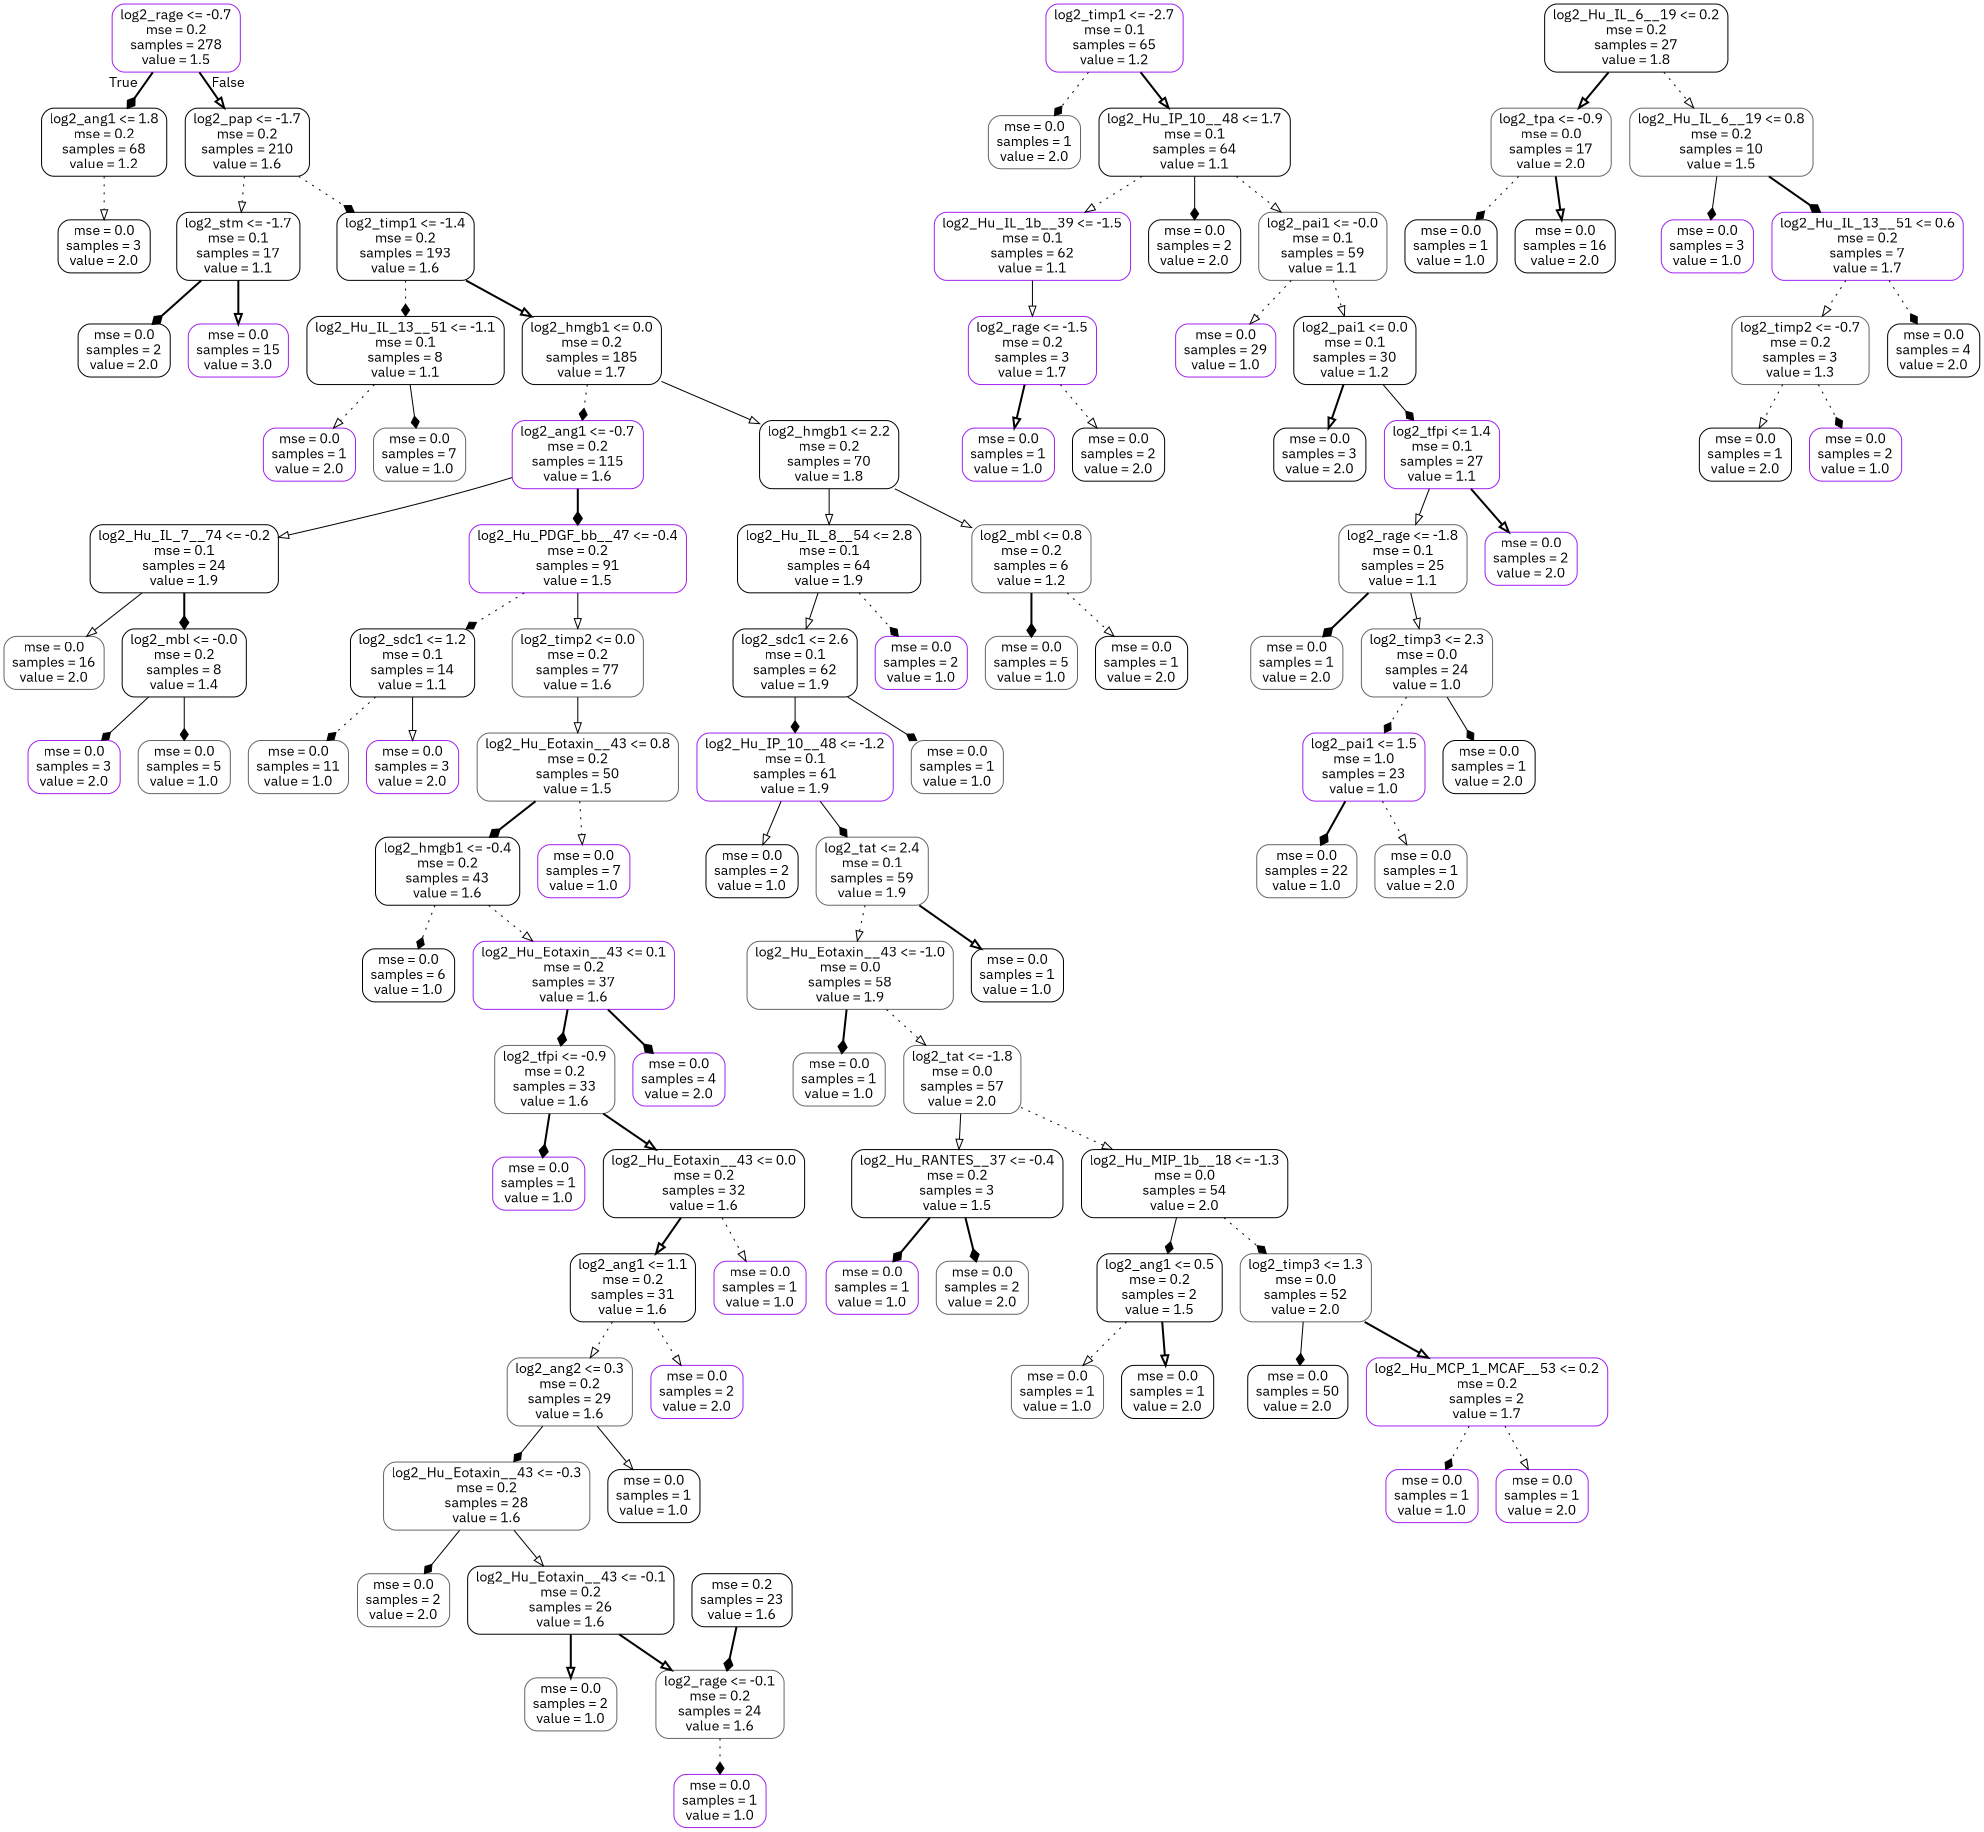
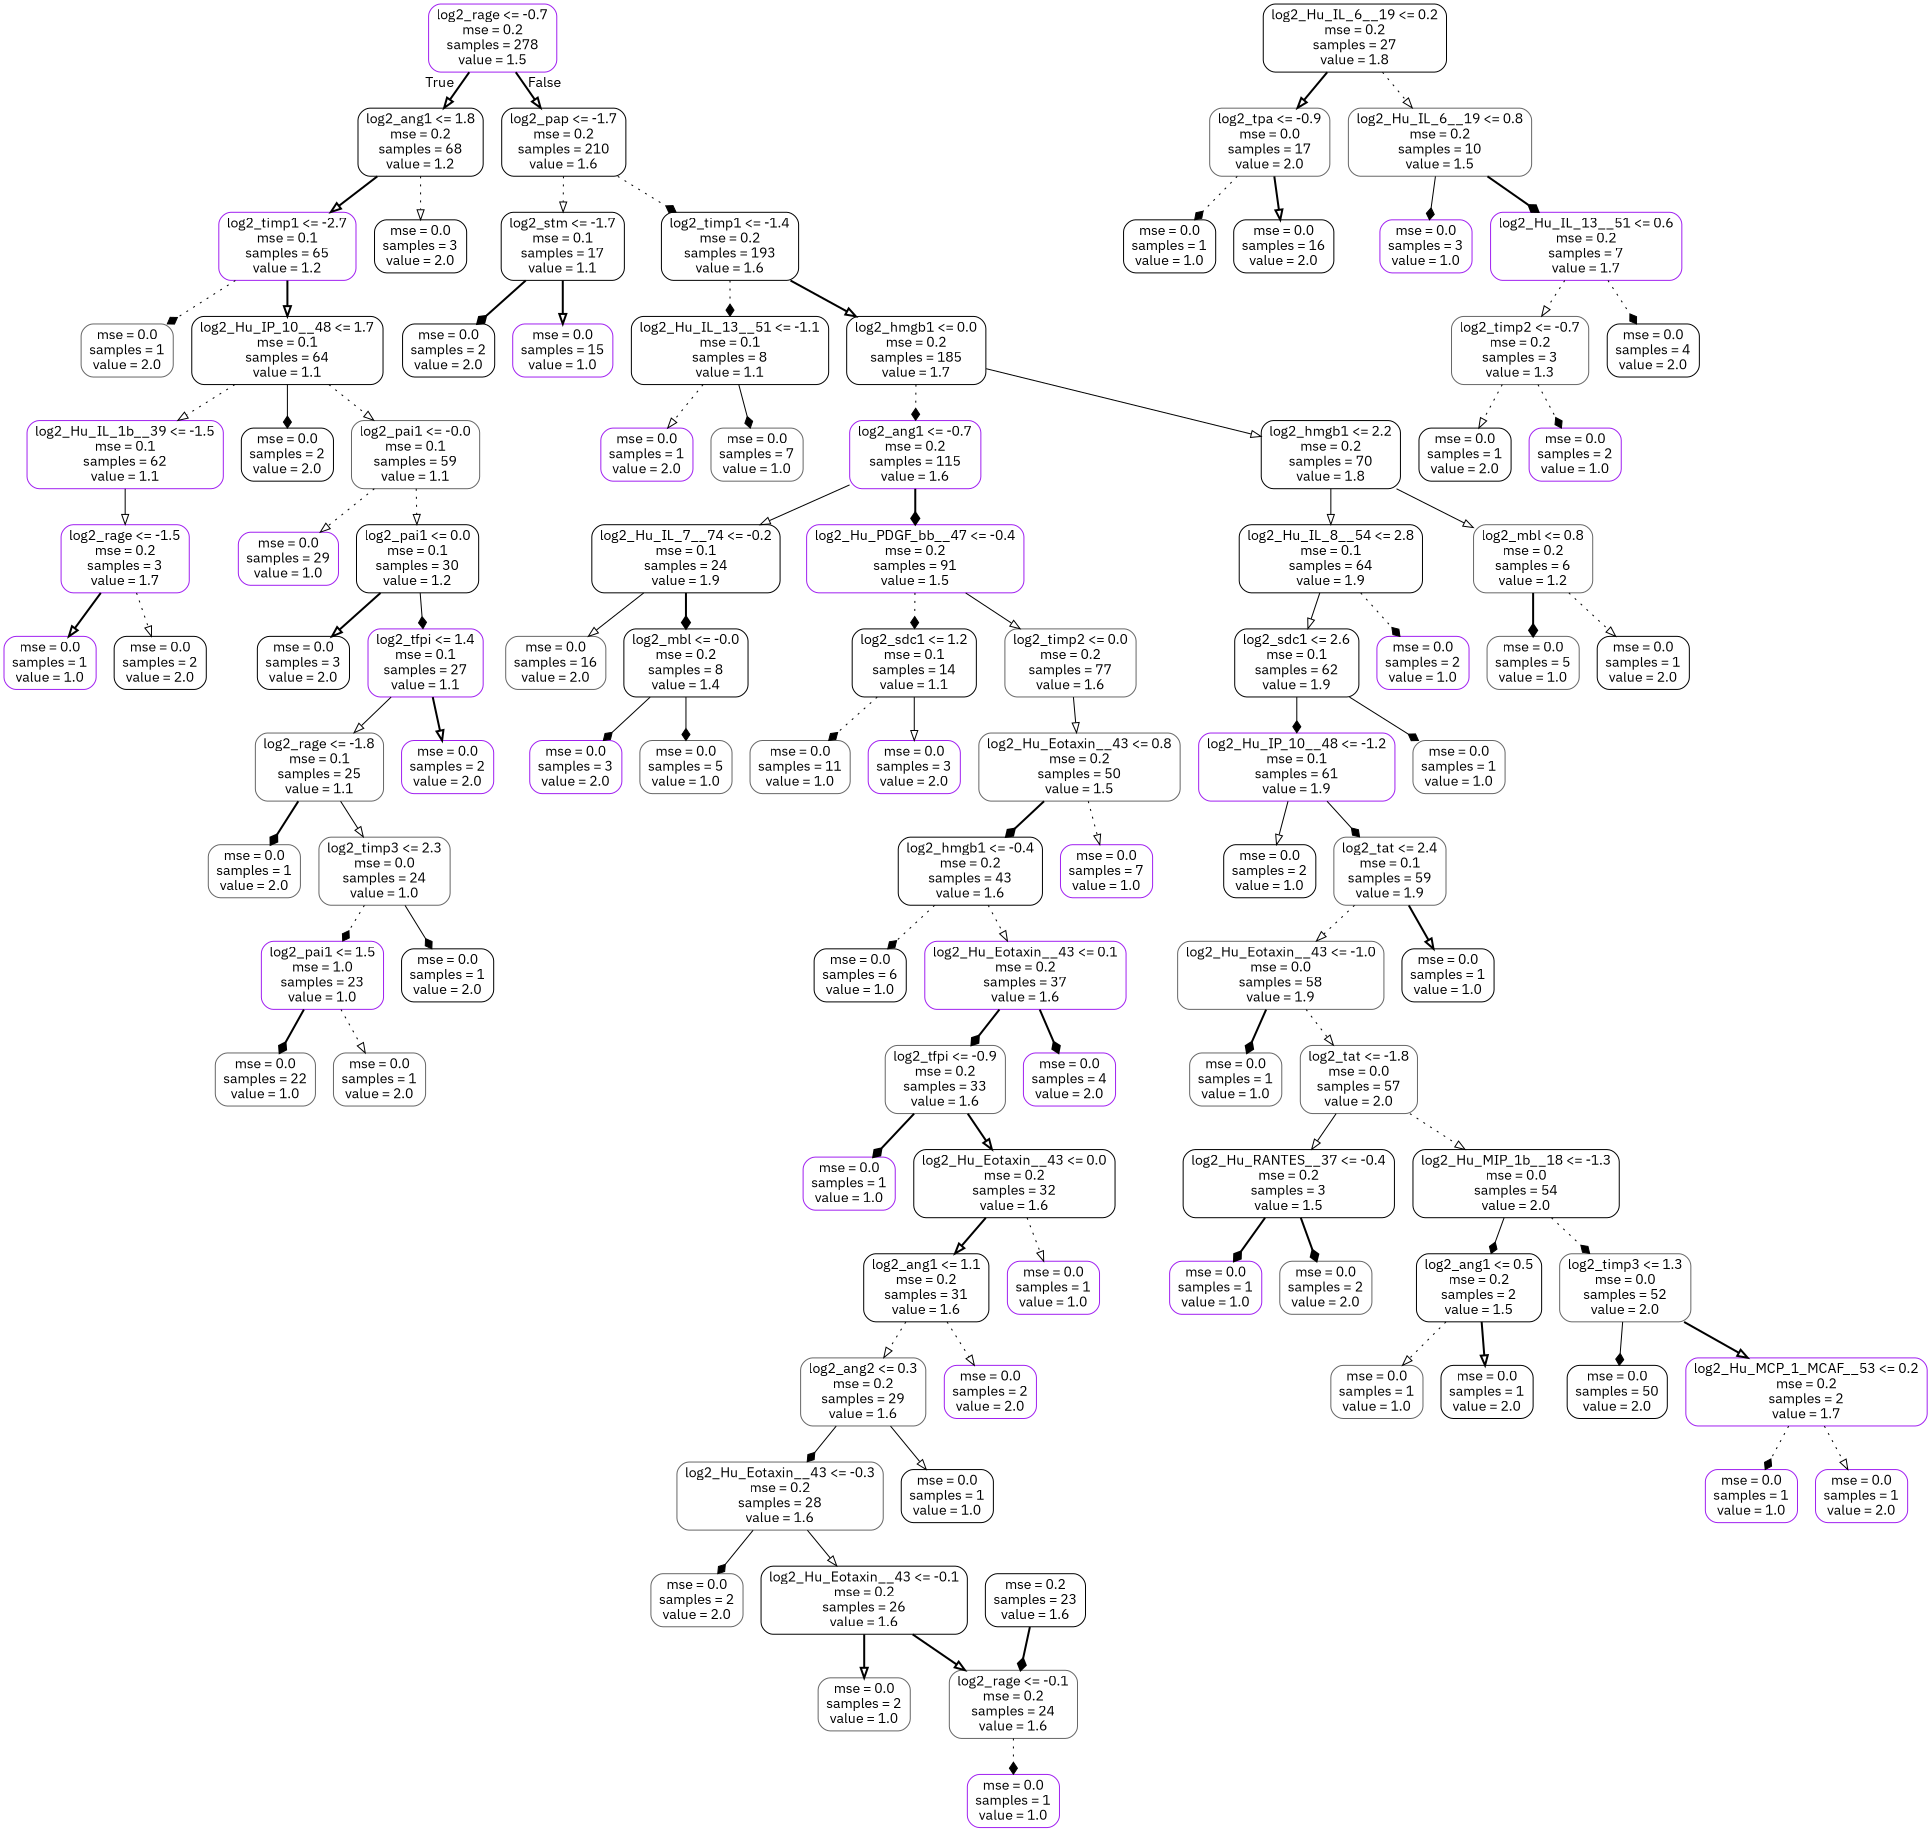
edge "log2_rage <= -0.7 mse = 0.2 samples = 278 value = 1.5" -> "log2_ang1 <= 1.8 mse = 0.2 samples = 68 value = 1.2": arrowhead diamond -> onormal
edge "log2_ang1 <= 1.8 mse = 0.2 samples = 68 value = 1.2" -> "log2_timp1 <= -2.7 mse = 0.1 samples = 65 value = 1.2": added
node "mse = 0.0 samples = 15 value = 3.0": label "mse = 0.0 samples = 15 value = 3.0" -> "mse = 0.0 samples = 15 value = 1.0"
